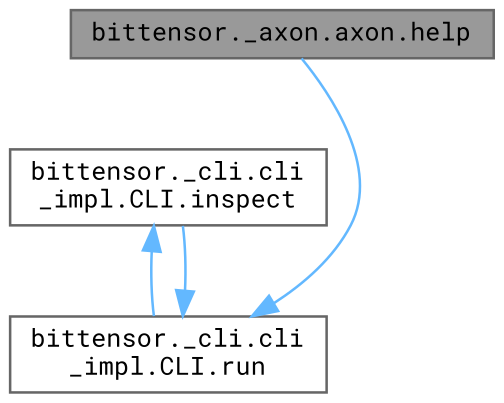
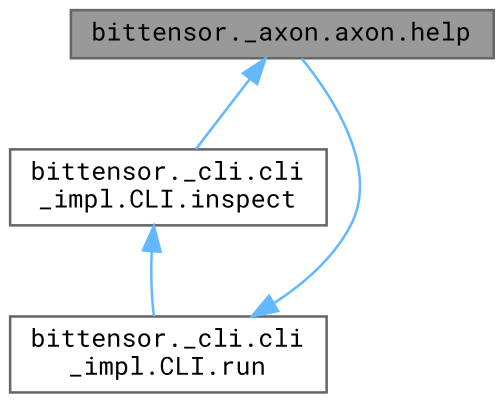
edge "bittensor._cli.cli _impl.CLI.inspect" -> "bittensor._cli.cli _impl.CLI.run": now "bittensor._cli.cli _impl.CLI.inspect" -> "bittensor._axon.axon.help"
